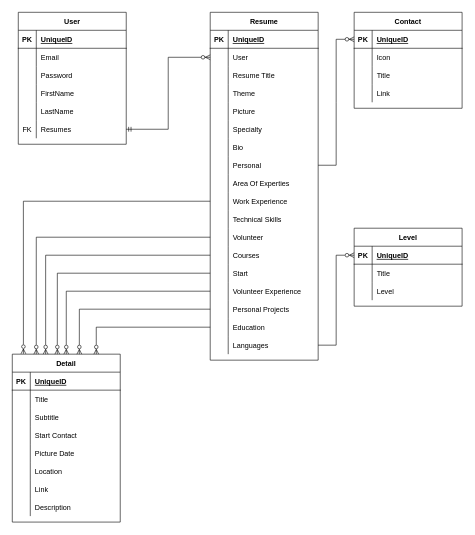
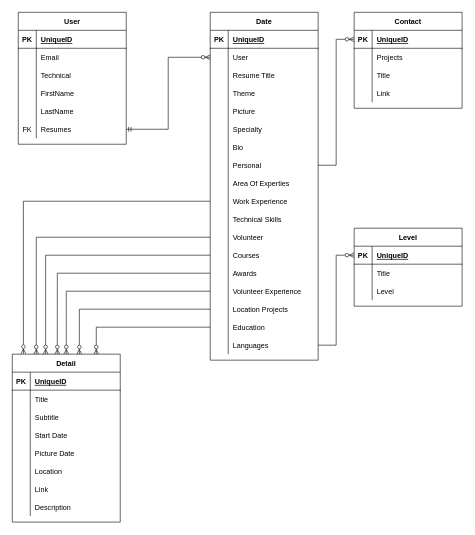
node "Resume": label "Resume" -> "Date"
node "Icon": label "Icon" -> "Projects"
node "Password": label "Password" -> "Technical"
node "Start": label "Start" -> "Awards"
node "Personal Projects": label "Personal Projects" -> "Location Projects"
node "Start Contact": label "Start Contact" -> "Start Date"
